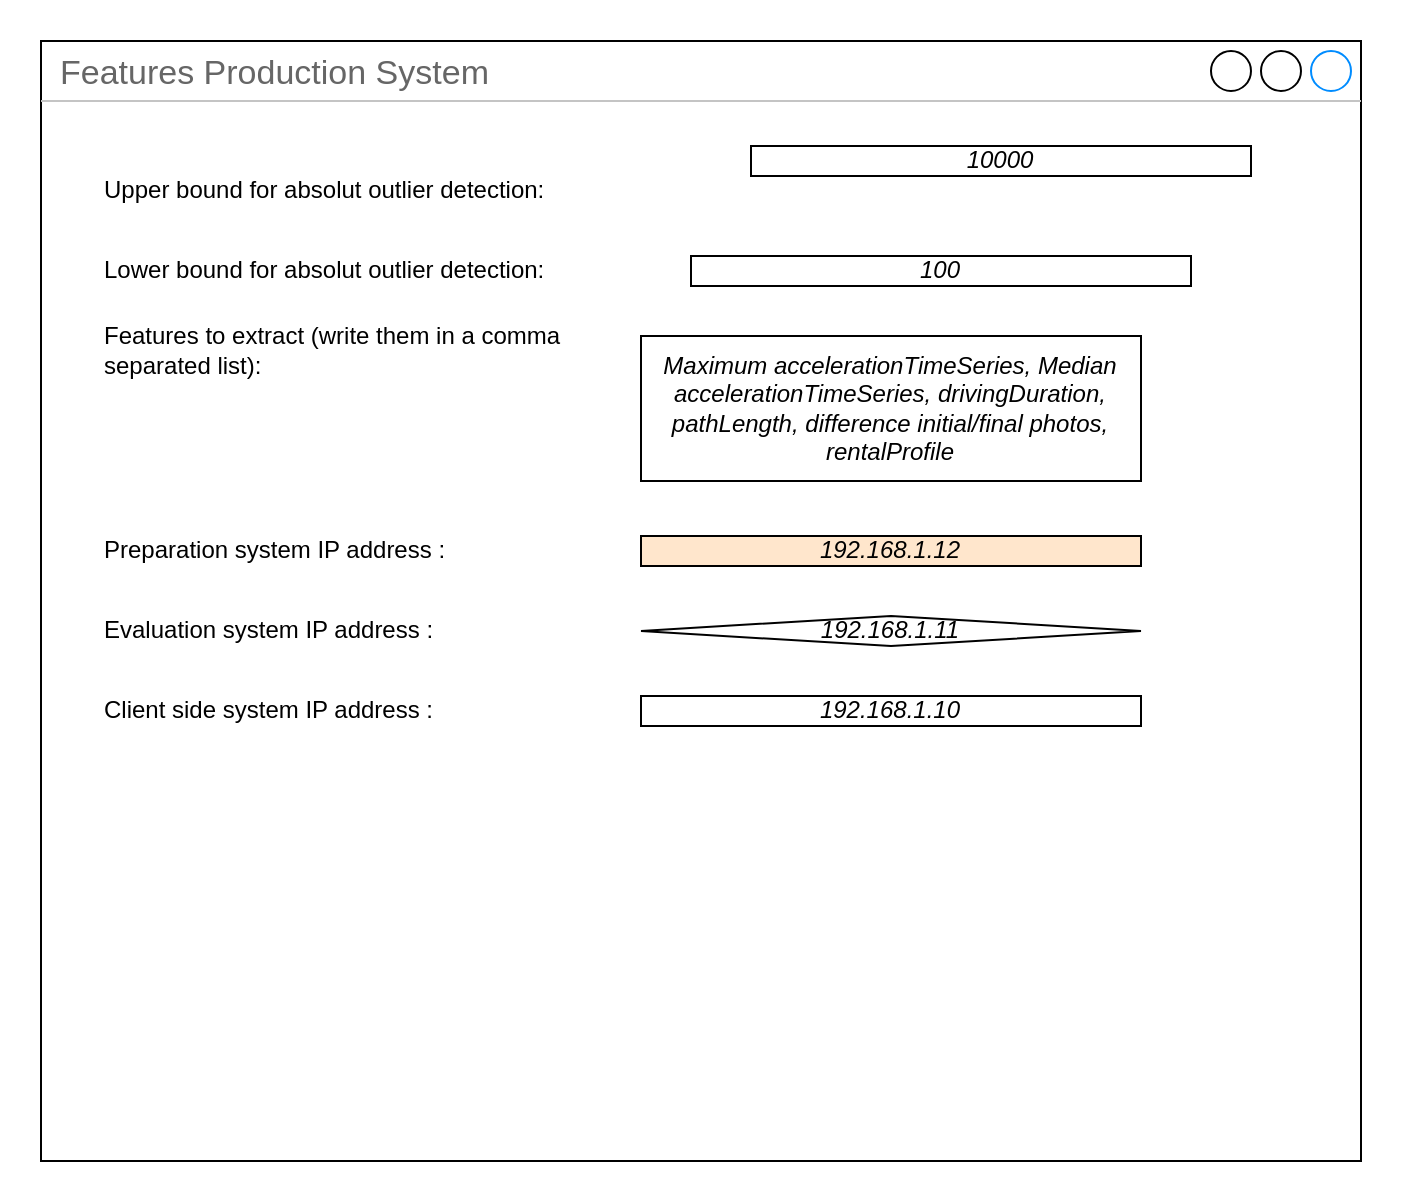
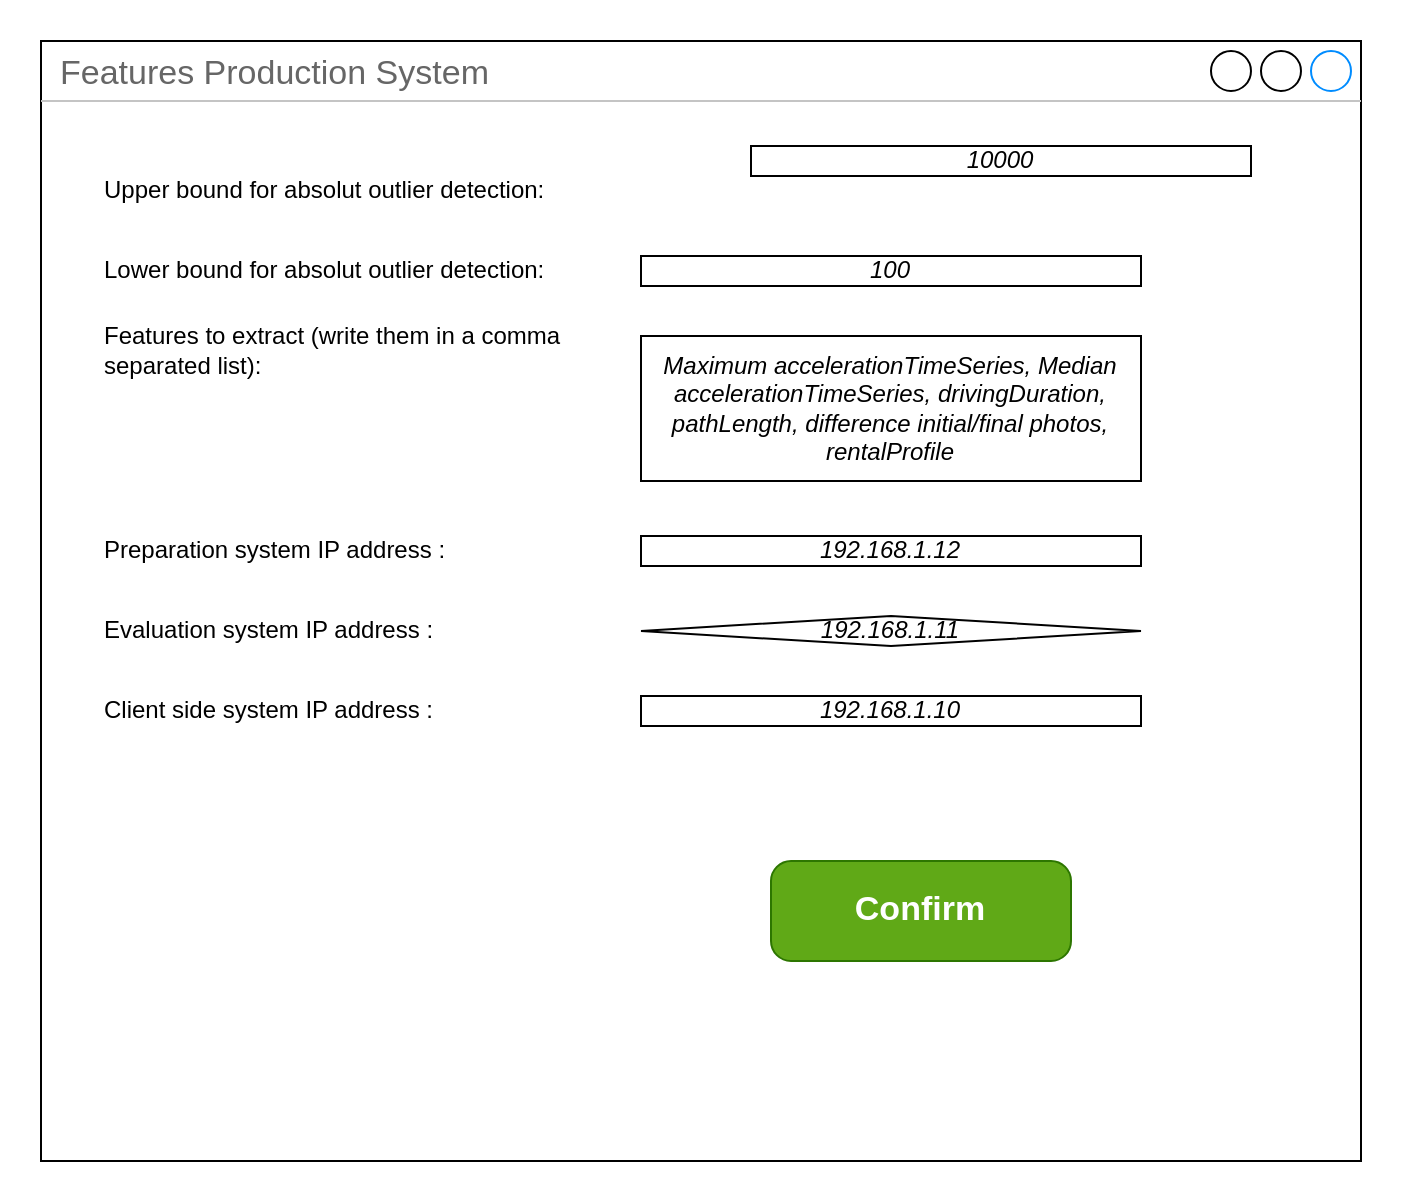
node "100": moved (941, 271) -> (891, 271)
node "192.168.1.12": fillcolor #ffe6cc -> #ffffff
node "Confirm": added
